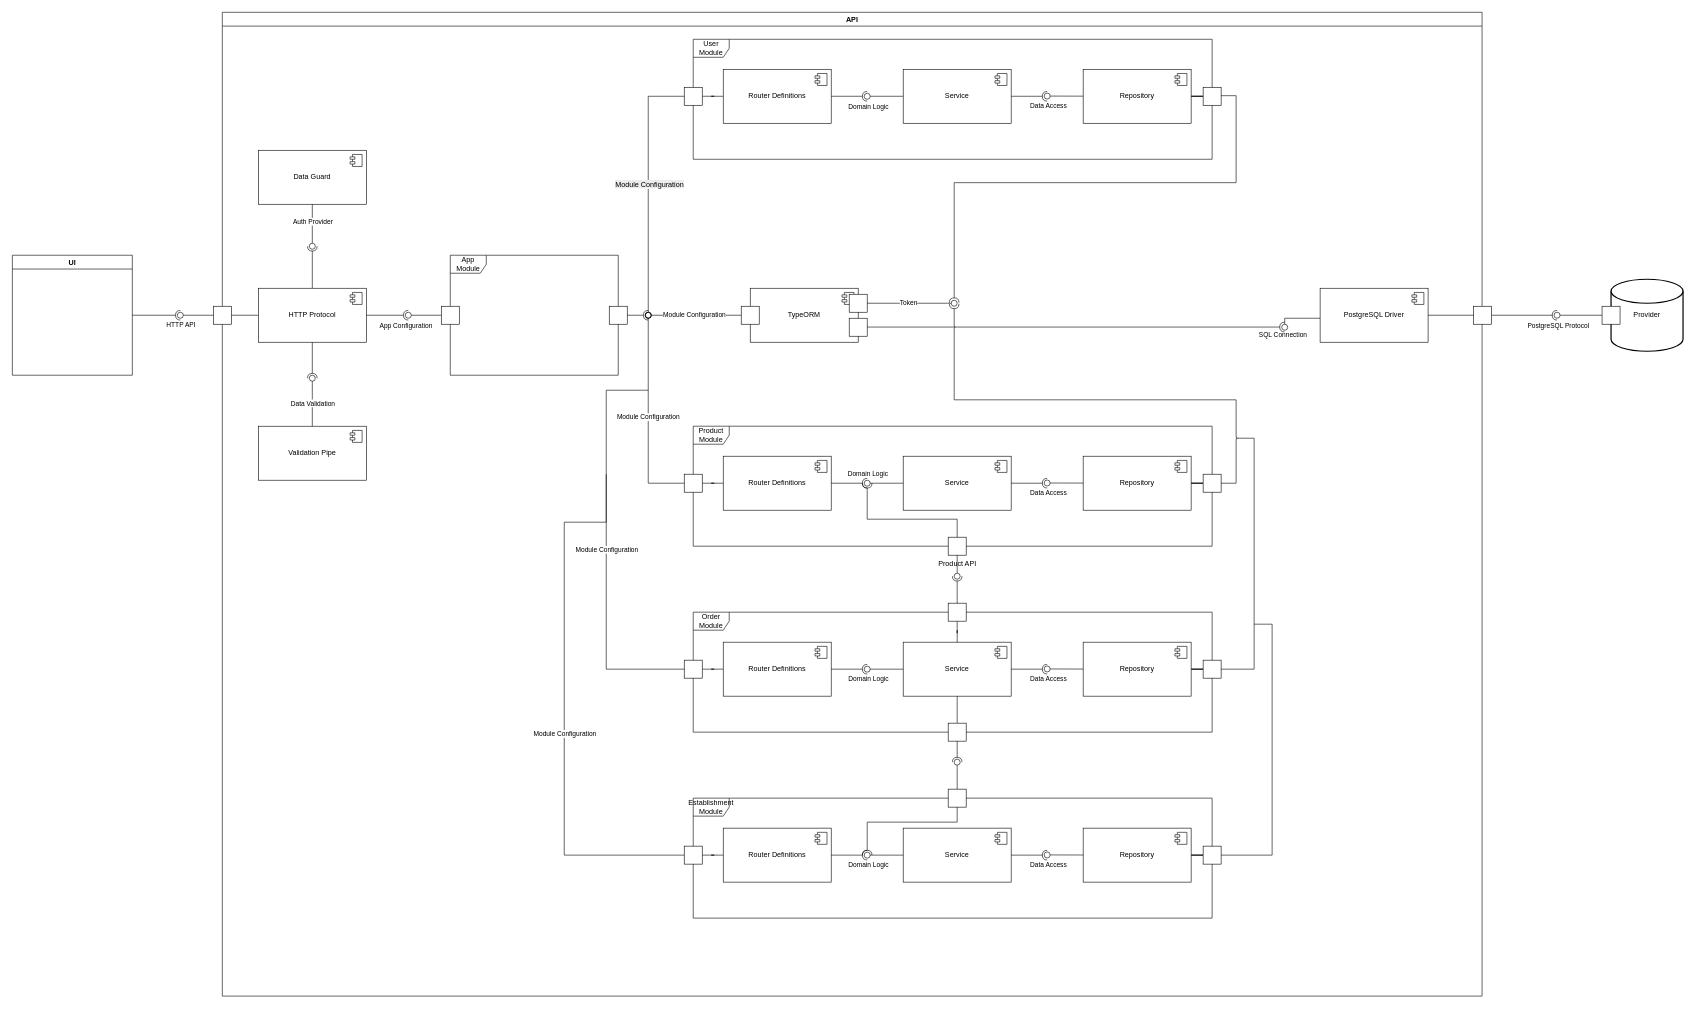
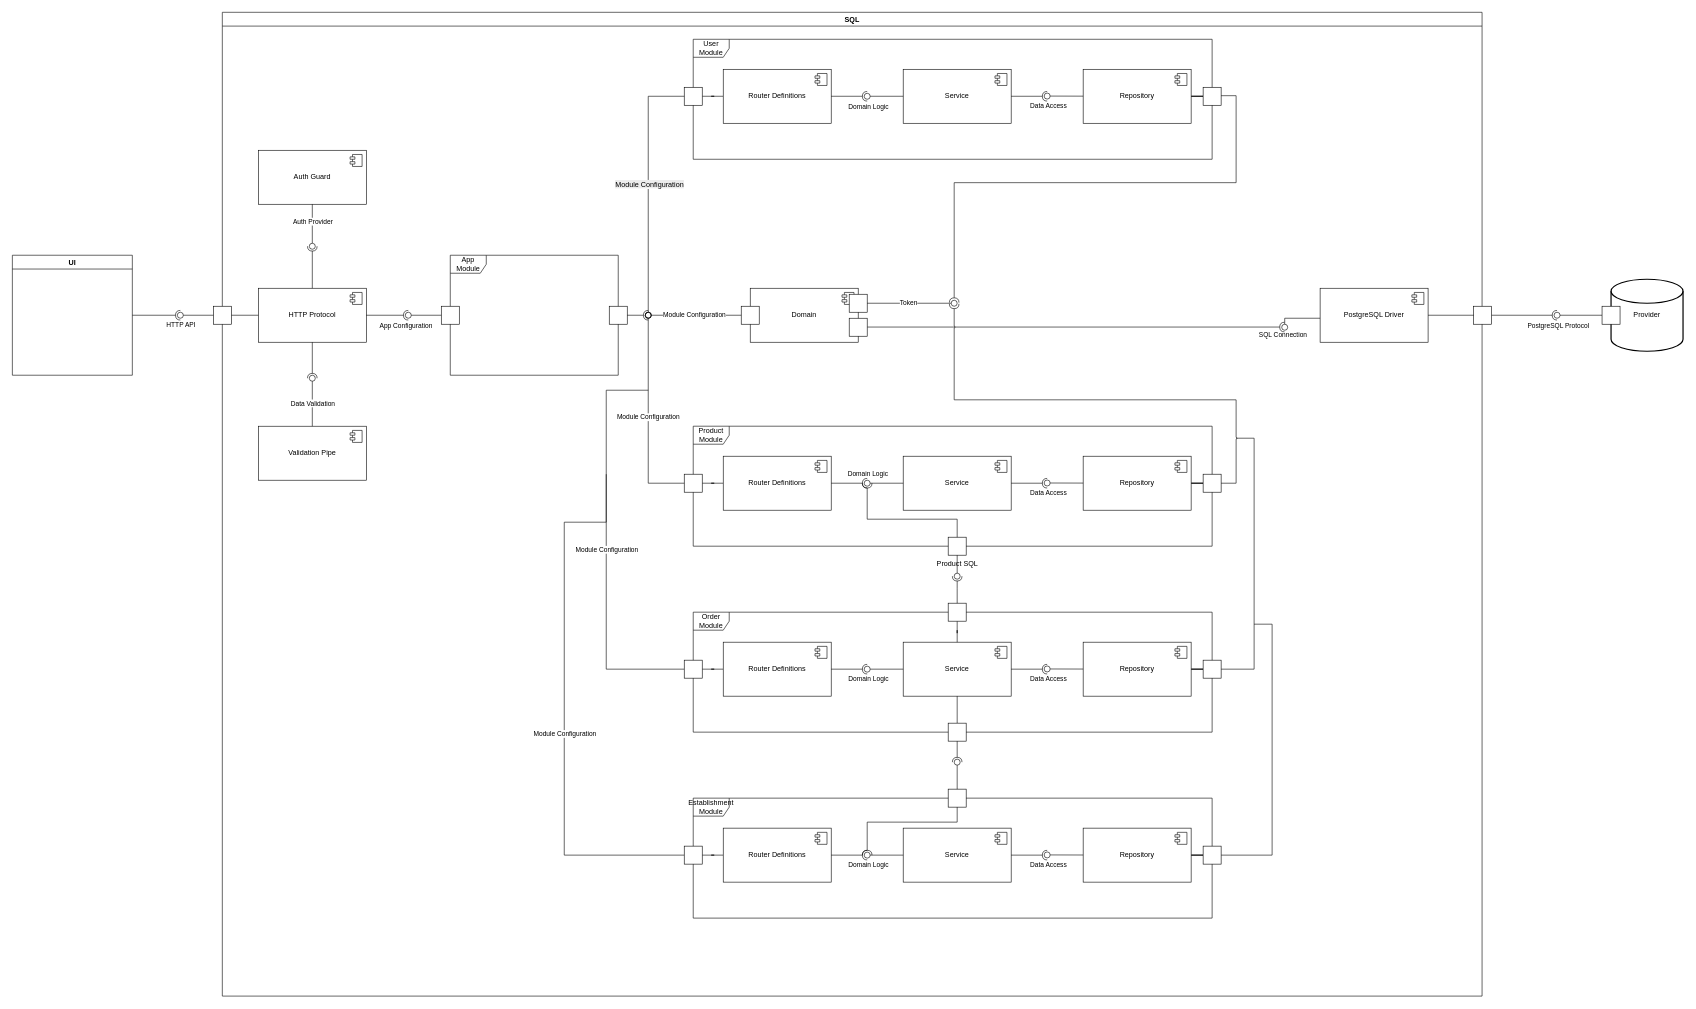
node "API": label "API" -> "SQL"
node "Data Guard": label "Data Guard" -> "Auth Guard"
node "TypeORM": label "TypeORM" -> "Domain"
node "Product API": label "Product API" -> "Product SQL"
